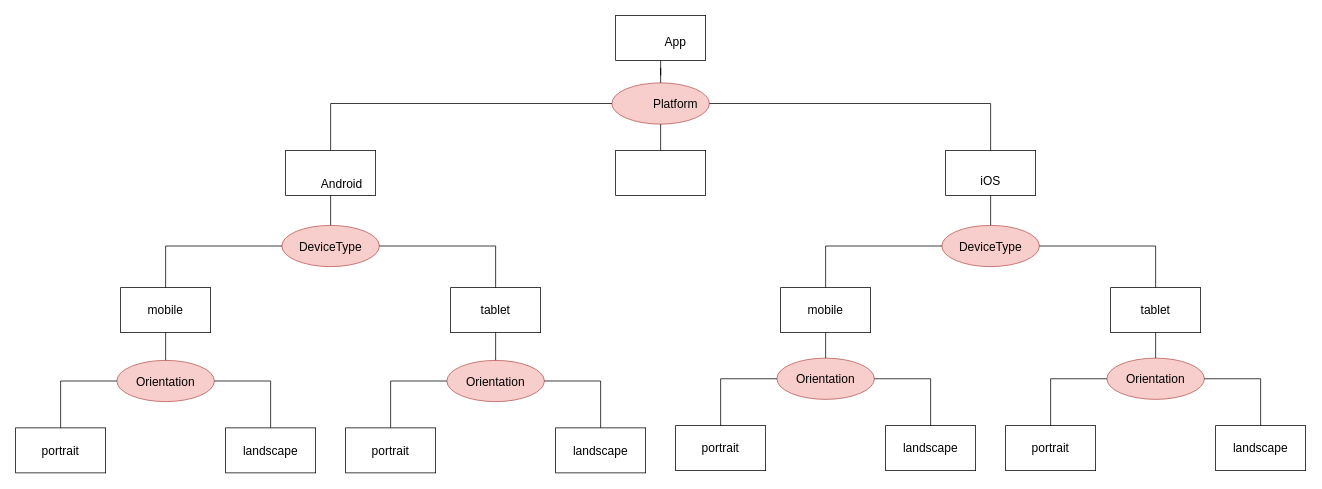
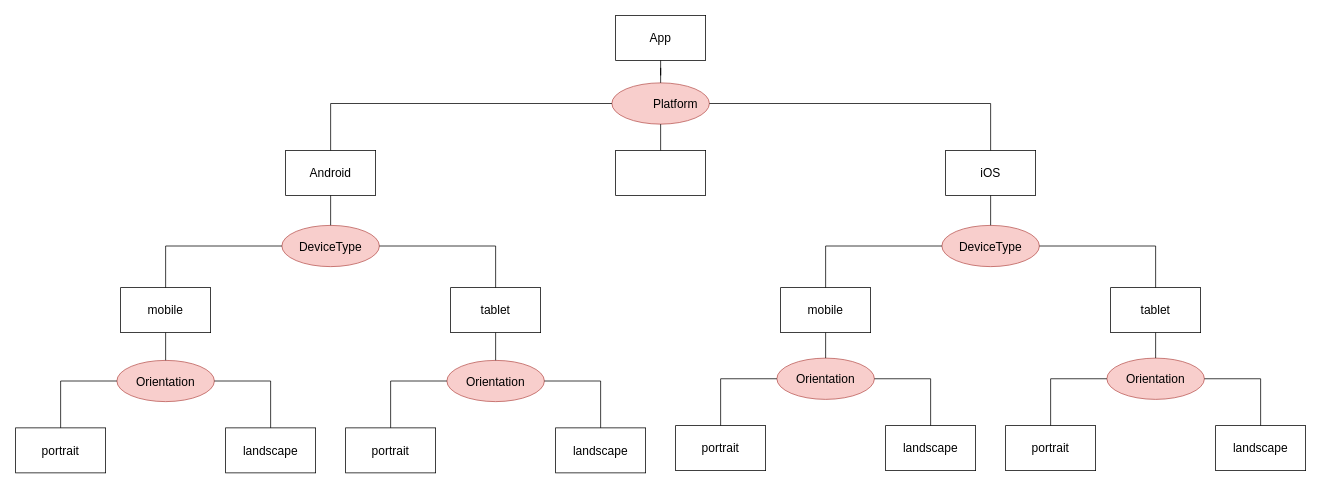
node "App": moved (675, 42) -> (660, 38)
node "iOS": moved (990, 180) -> (990, 173)
node "Android": moved (342, 184) -> (330, 173)
